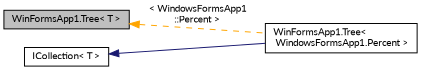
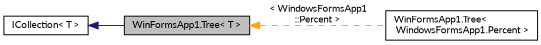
edge "WinFormsApp1.Tree< WindowsFormsApp1.Percent >" -> "ICollection< T >": now "WinFormsApp1.Tree< T >" -> "ICollection< T >"
